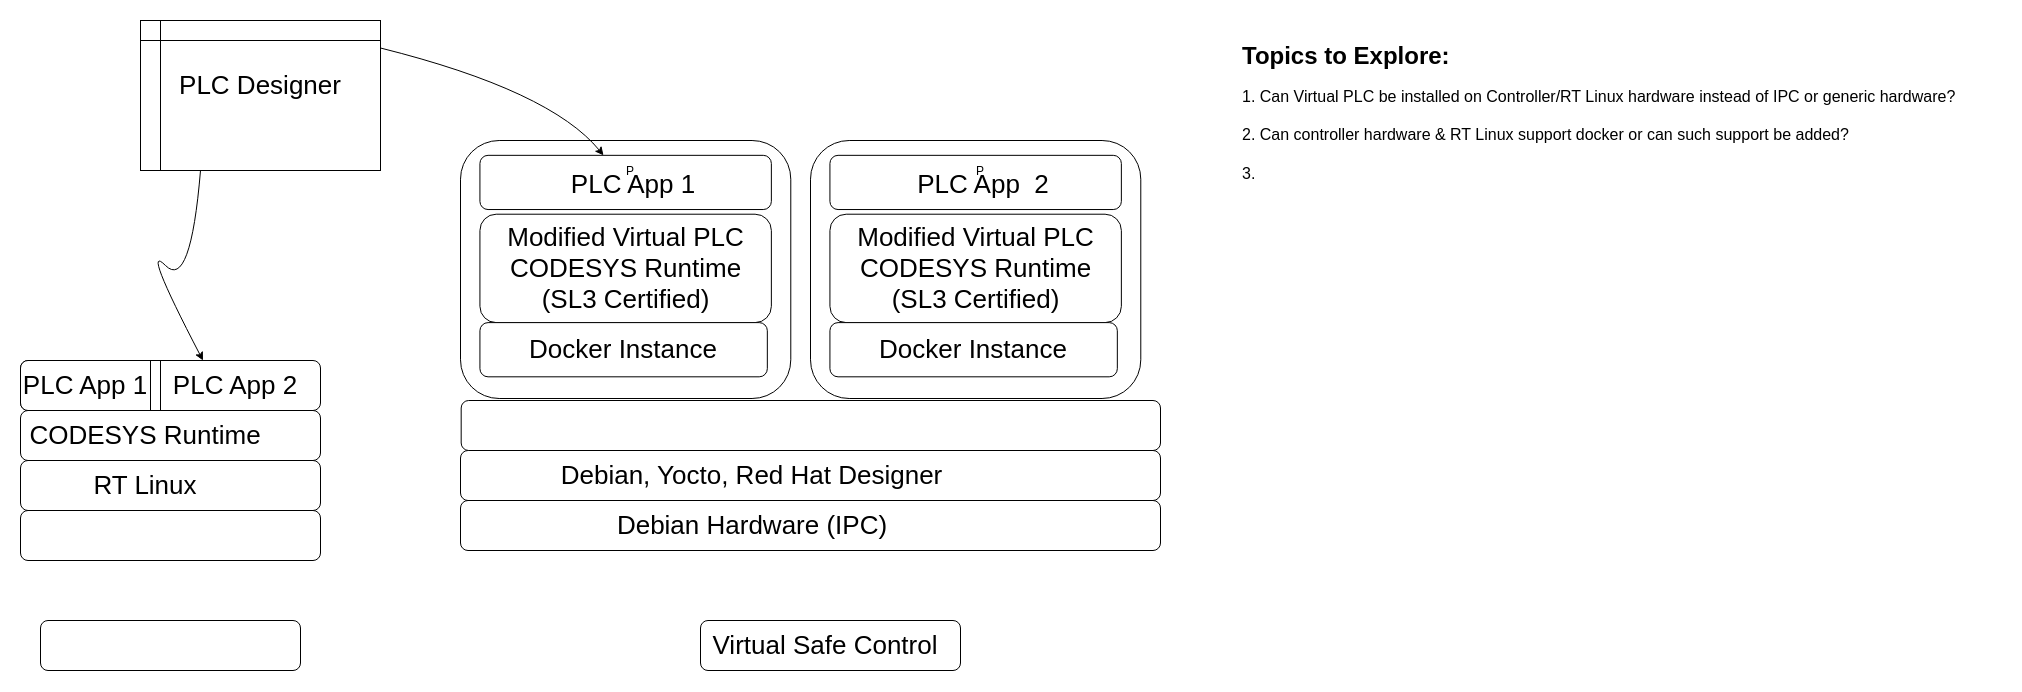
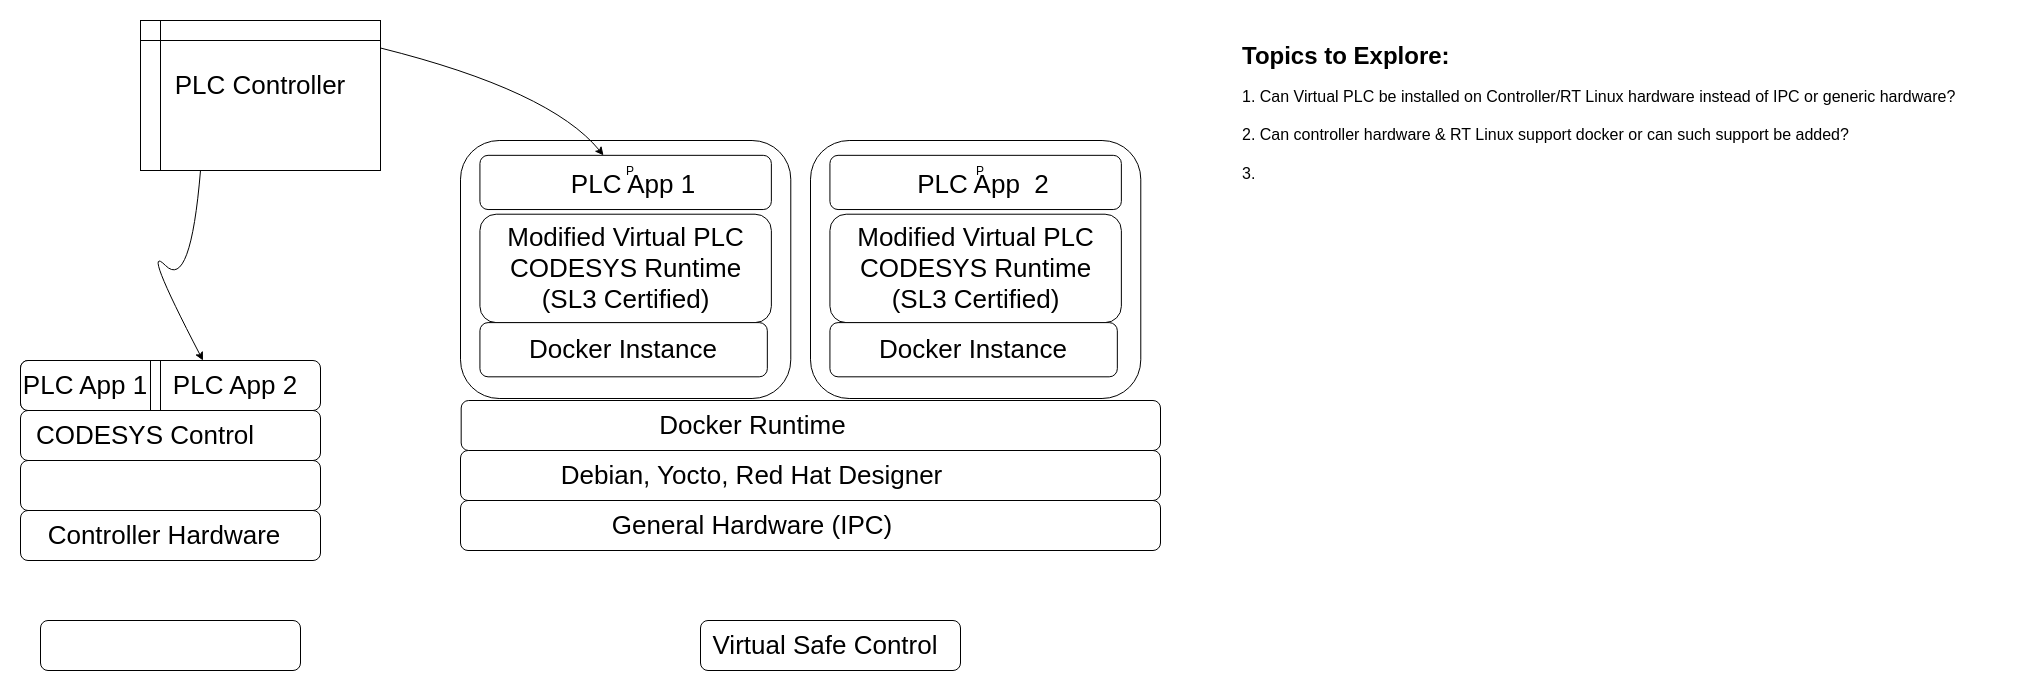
node "PLC Designer": label "PLC Designer" -> "PLC Controller"
node "Docker Runtime": added
node "CODESYS Runtime": label "CODESYS Runtime" -> "CODESYS Control"
node "RT Linux": removed
node "Debian Hardware (IPC)": label "Debian Hardware (IPC)" -> "General Hardware (IPC)"
node "Controller Hardware": added
